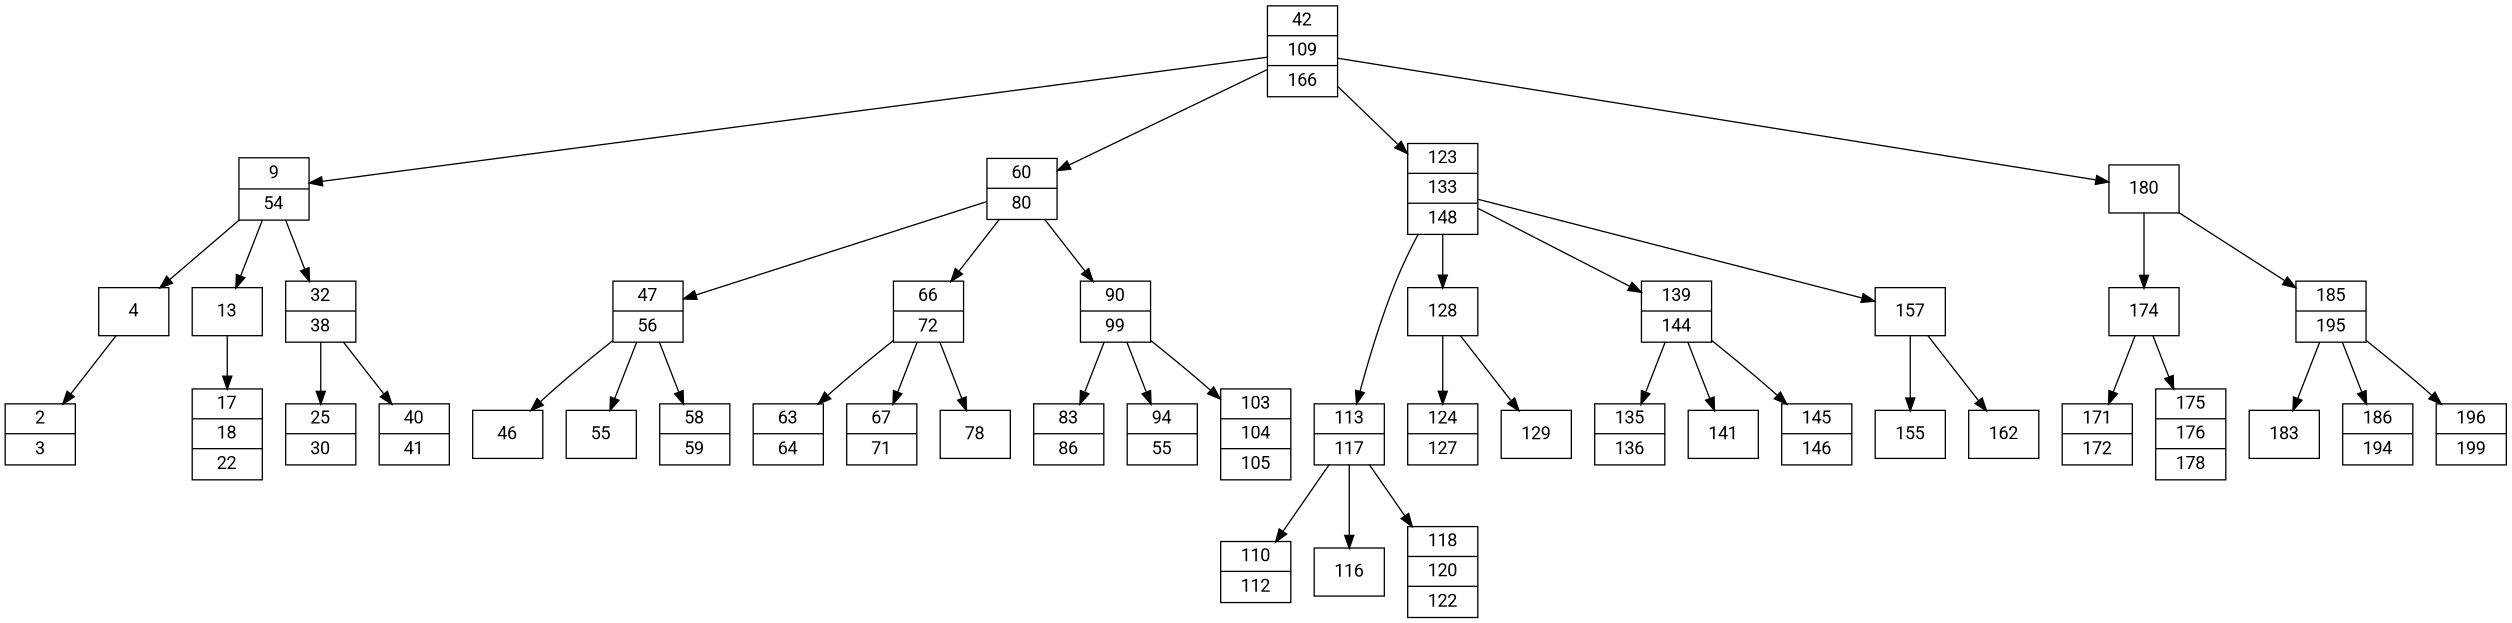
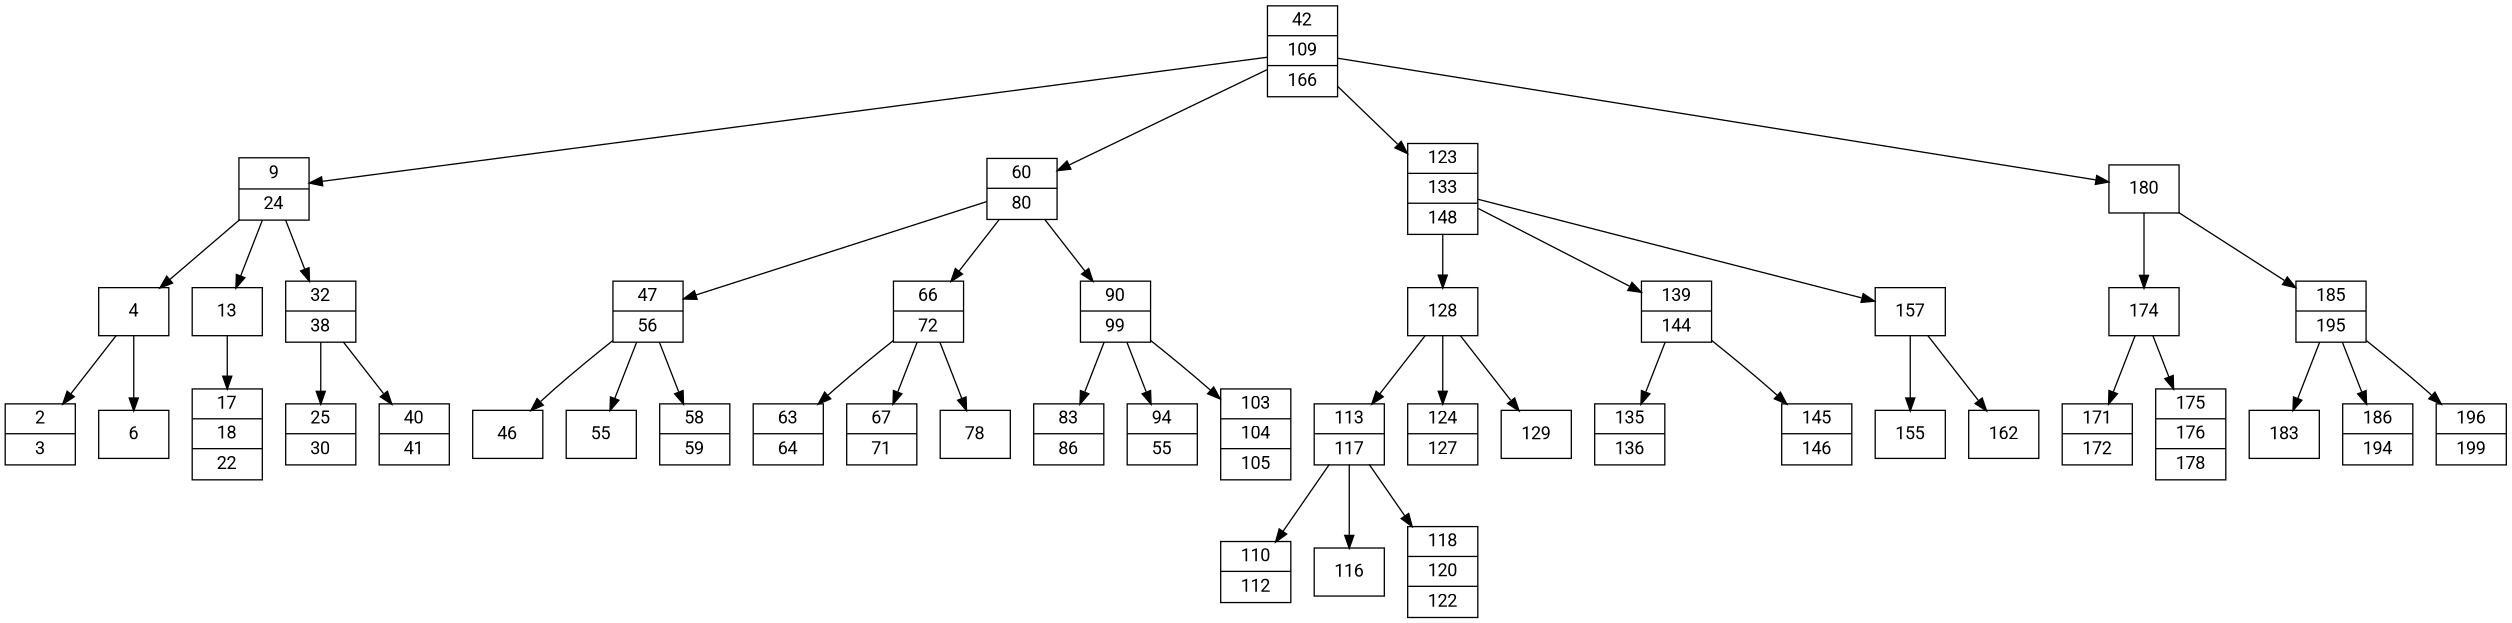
node "9": text "54" -> "24"
edge "123" -> "113": now "128" -> "113"
node "6": added
node "141": removed
